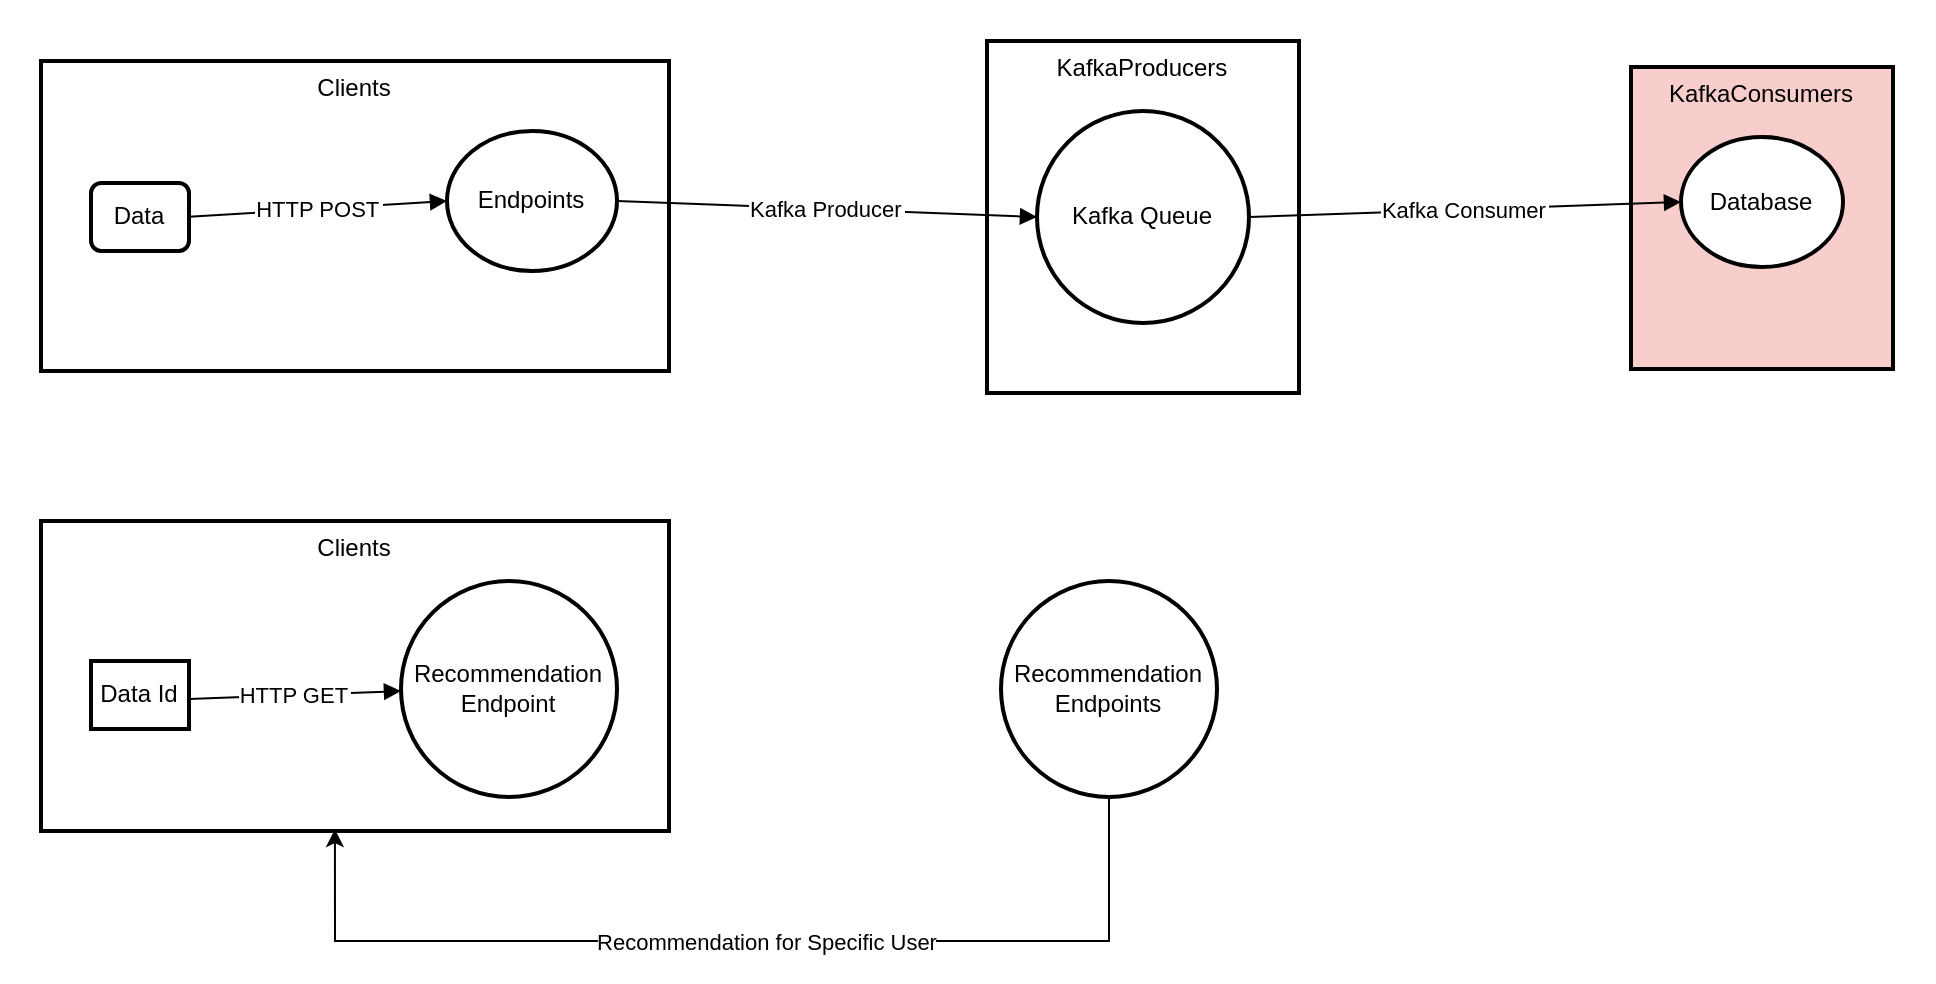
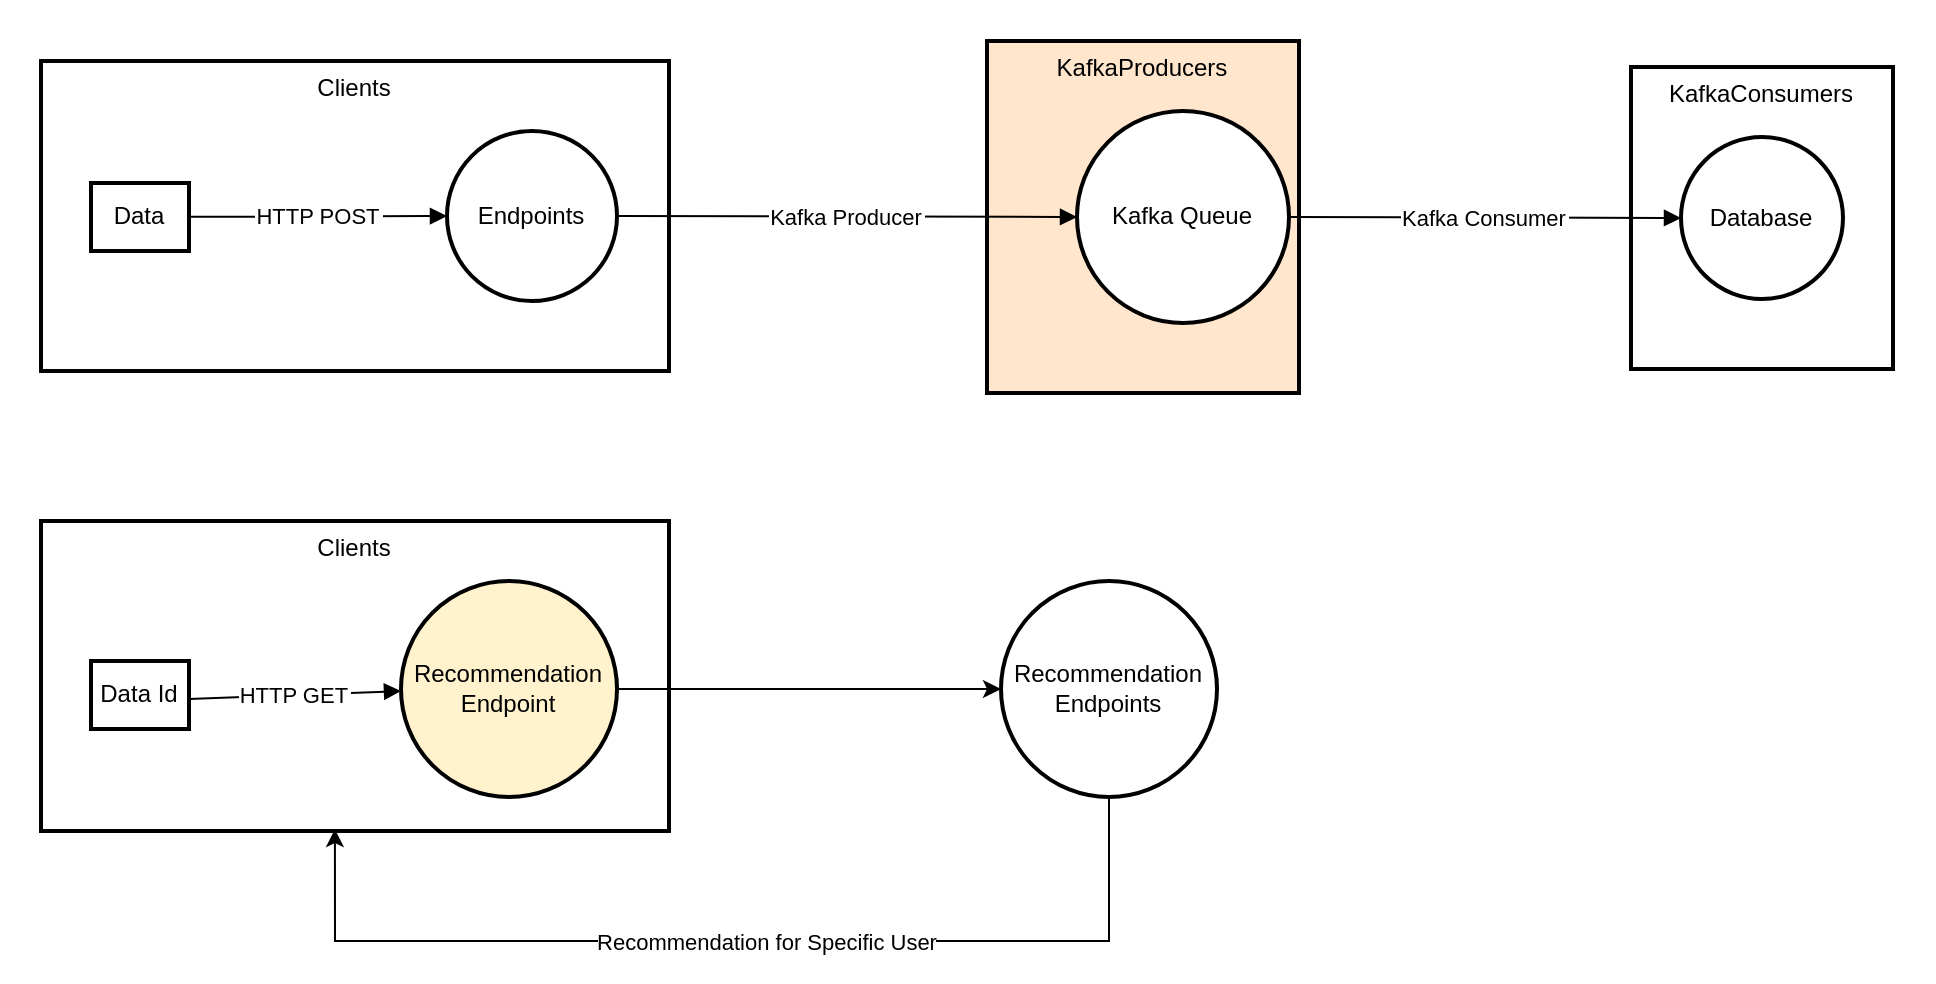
node "KafkaProducers": fillcolor #ffffff -> #ffe6cc
node "KafkaConsumers": fillcolor #f8cecc -> #ffffff
node "Endpoints": size 170x140 -> 170x170
node "Database": size 162x130 -> 162x162
node "Data": shape rounded rectangle -> rectangle
node "Kafka Queue": moved (1143, 217) -> (1183, 217)
node "Recommendation Endpoint": fillcolor #ffffff -> #fff2cc
edge "Recommendation Endpoint" -> "Recommendation Endpoints": added
